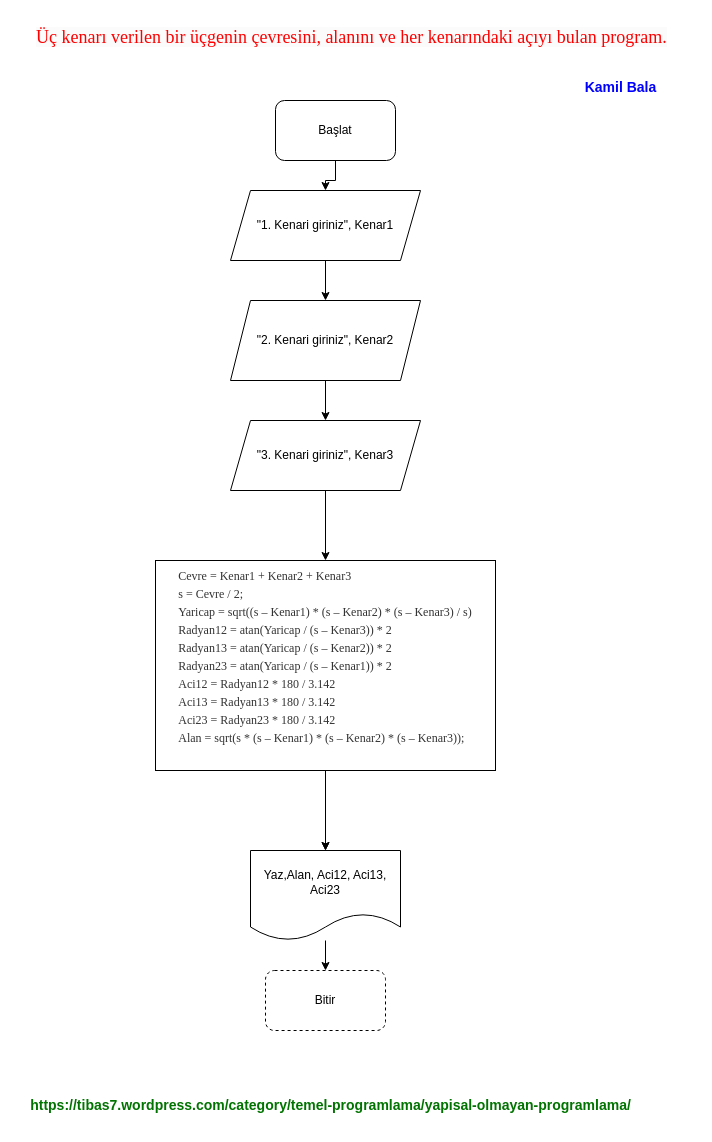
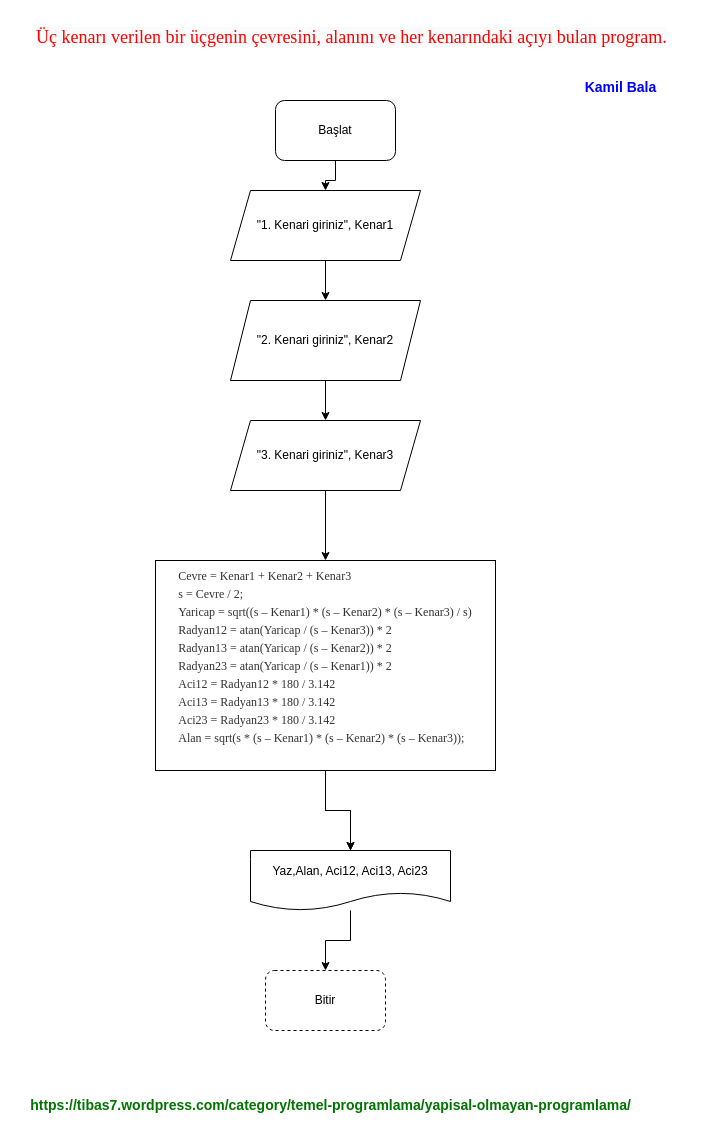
node "Yaz,Alan, Aci12, Aci13, Aci23": size 150x90 -> 200x60
